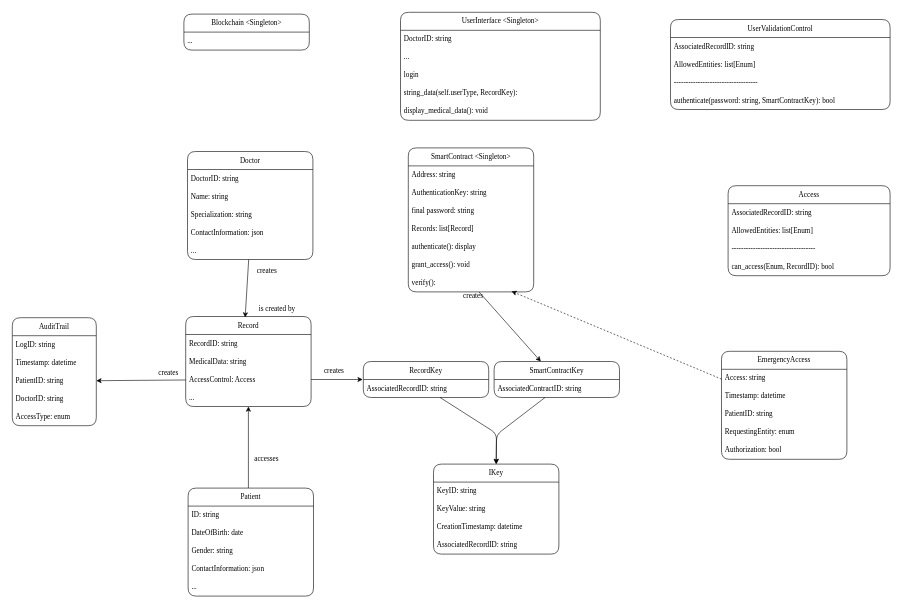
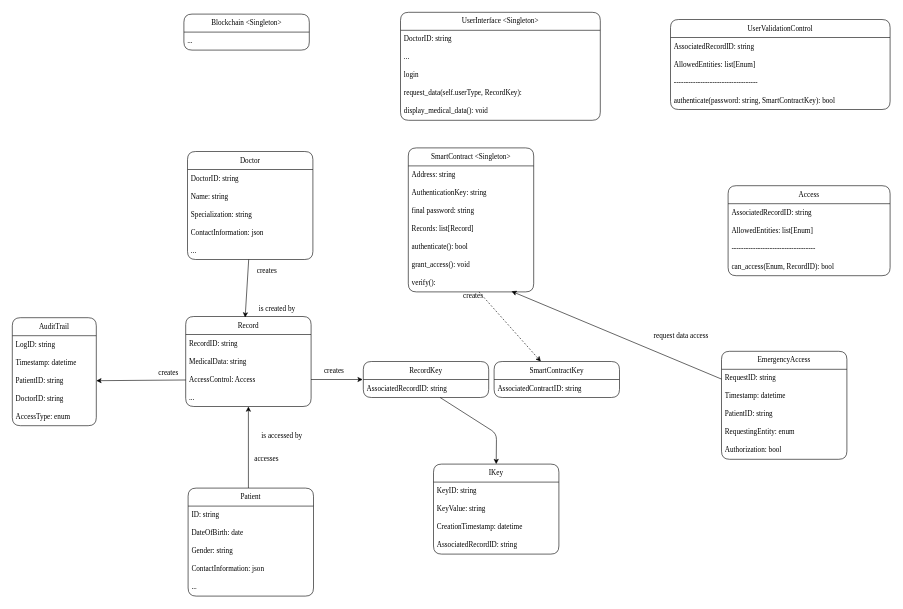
node "string_data(self.userType, RecordKey):": label "string_data(self.userType, RecordKey):" -> "request_data(self.userType, RecordKey):"
node "authenticate(): display": label "authenticate(): display" -> "authenticate(): bool"
edge "verify():" -> "SmartContractKey": style solid -> dashed
edge "EmergencyAccess" -> "verify():": style dashed -> solid
node "request data access": added
node "Access: string": label "Access: string" -> "RequestID: string"
edge "AssociatedContractID: string" -> "IKey": removed
node "is accessed by": added
